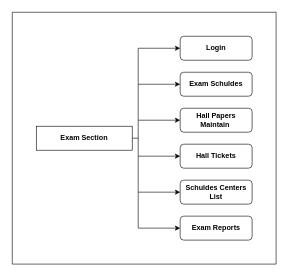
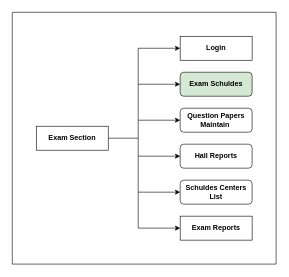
node "Login": shape rounded rectangle -> rectangle
node "Exam Schuldes": fillcolor #ffffff -> #d5e8d4
node "Hall Papers Maintain": label "Hall Papers Maintain" -> "Question Papers Maintain"
node "Exam Section": size 96x24 -> 72x24
node "Hall Tickets": label "Hall Tickets" -> "Hall Reports"
node "Exam Reports": shape rounded rectangle -> rectangle
